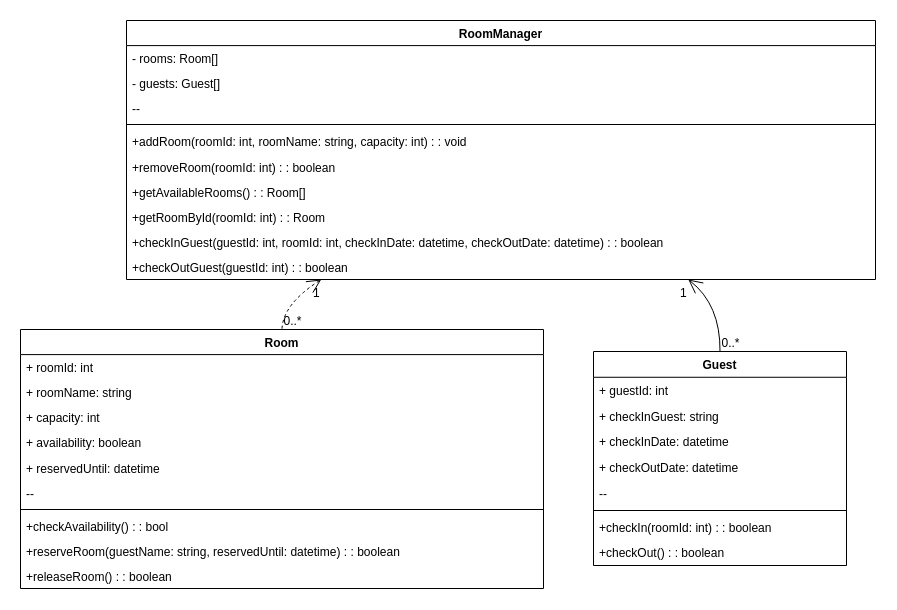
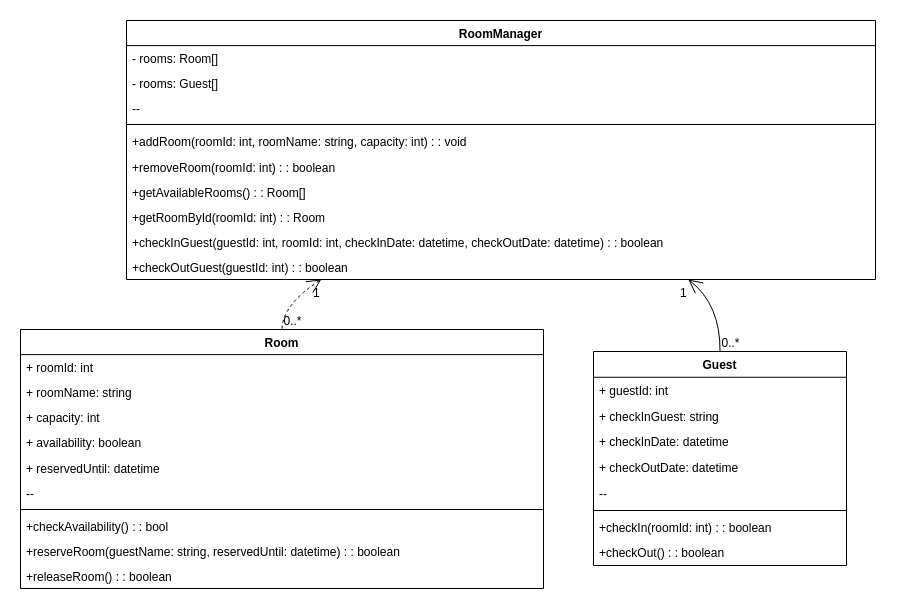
node "- guests: Guest[]": label "- guests: Guest[]" -> "- rooms: Guest[]"
